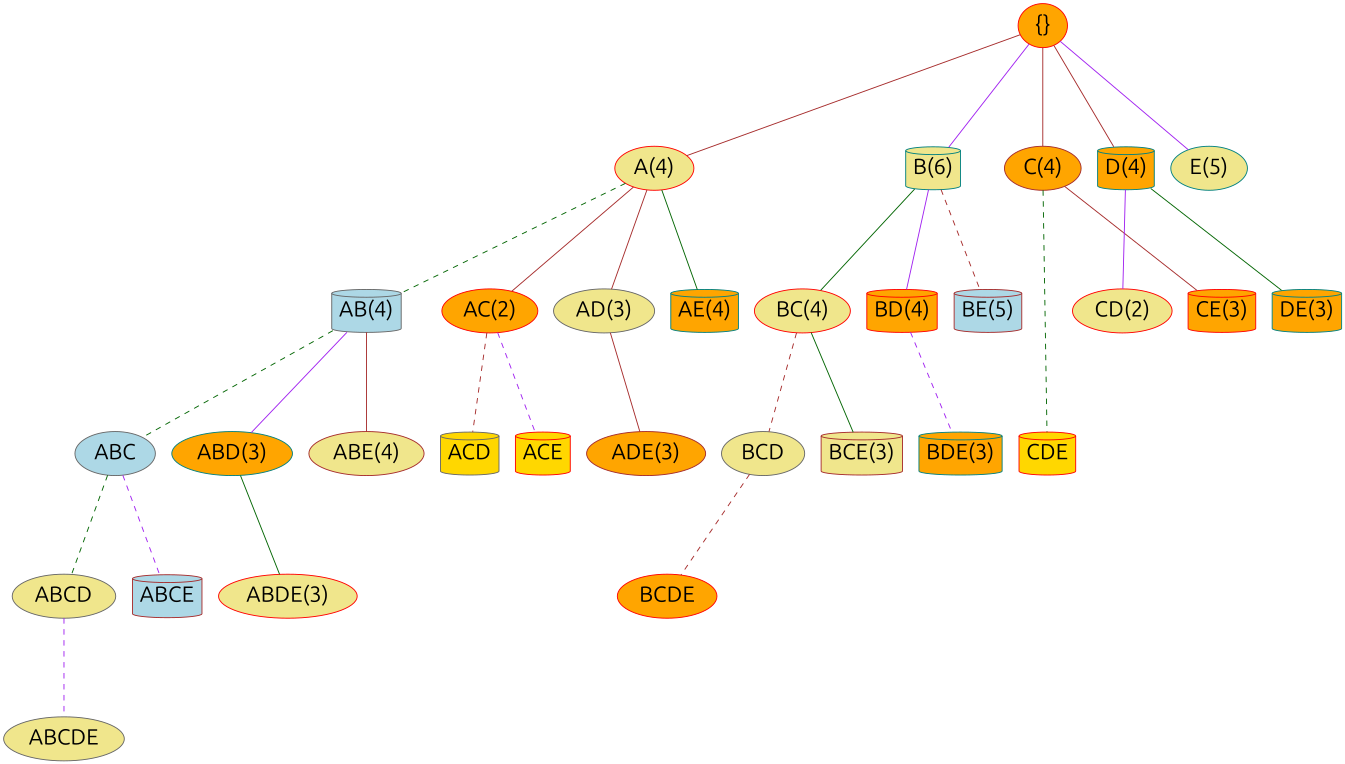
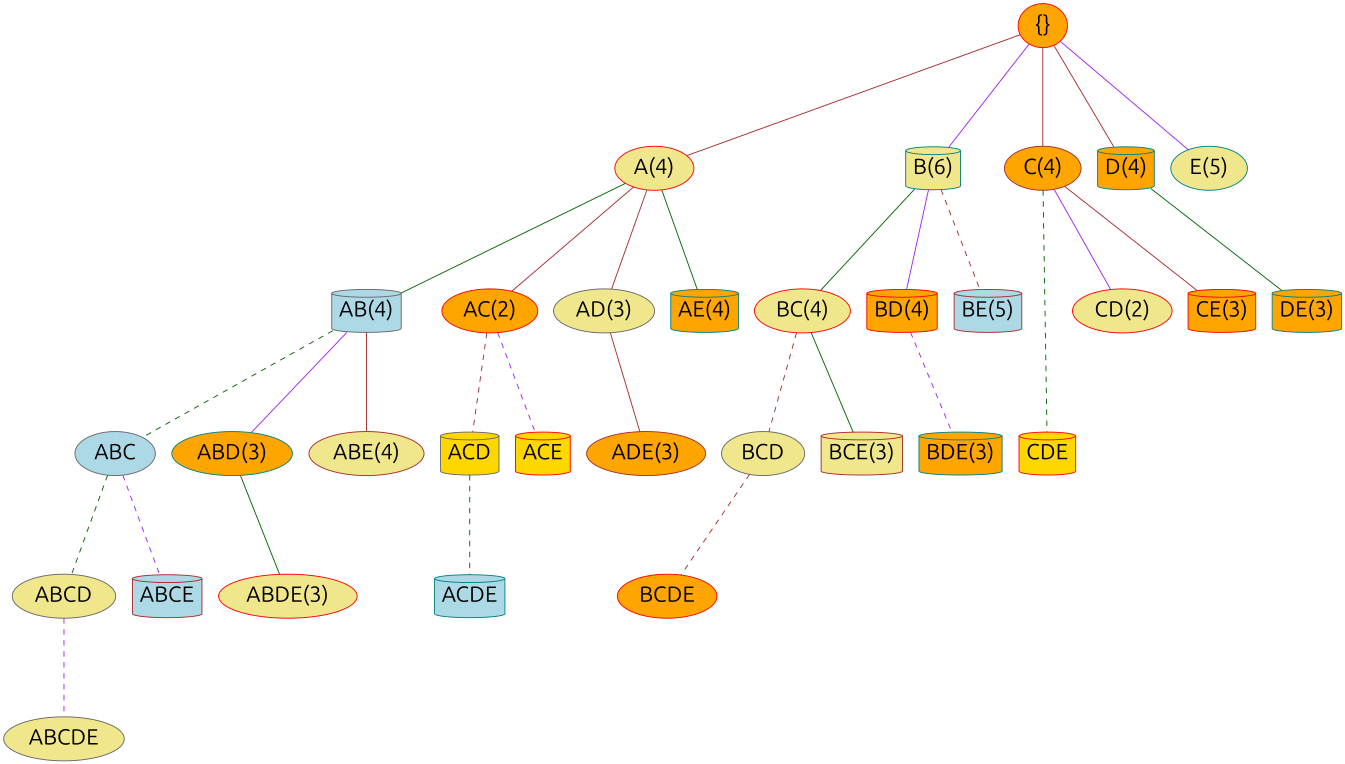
edge "A(4)" -- "AB(4)": style dashed -> solid
edge "D(4)" -- "CD(2)": now "C(4)" -- "CD(2)"
node "ACDE": added
